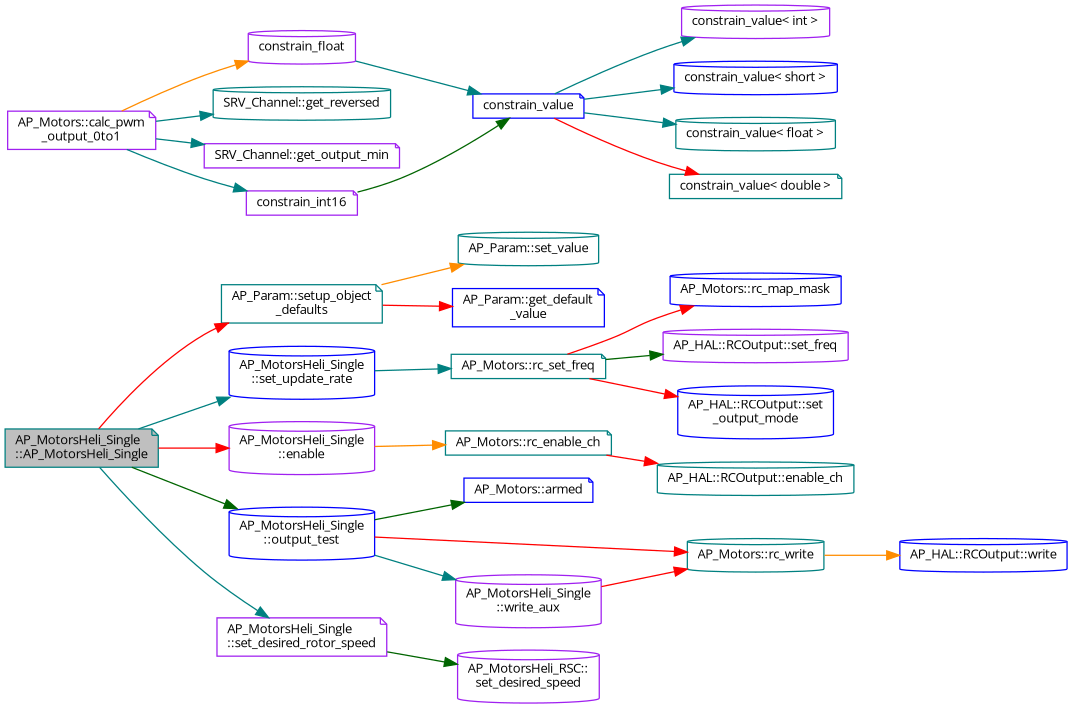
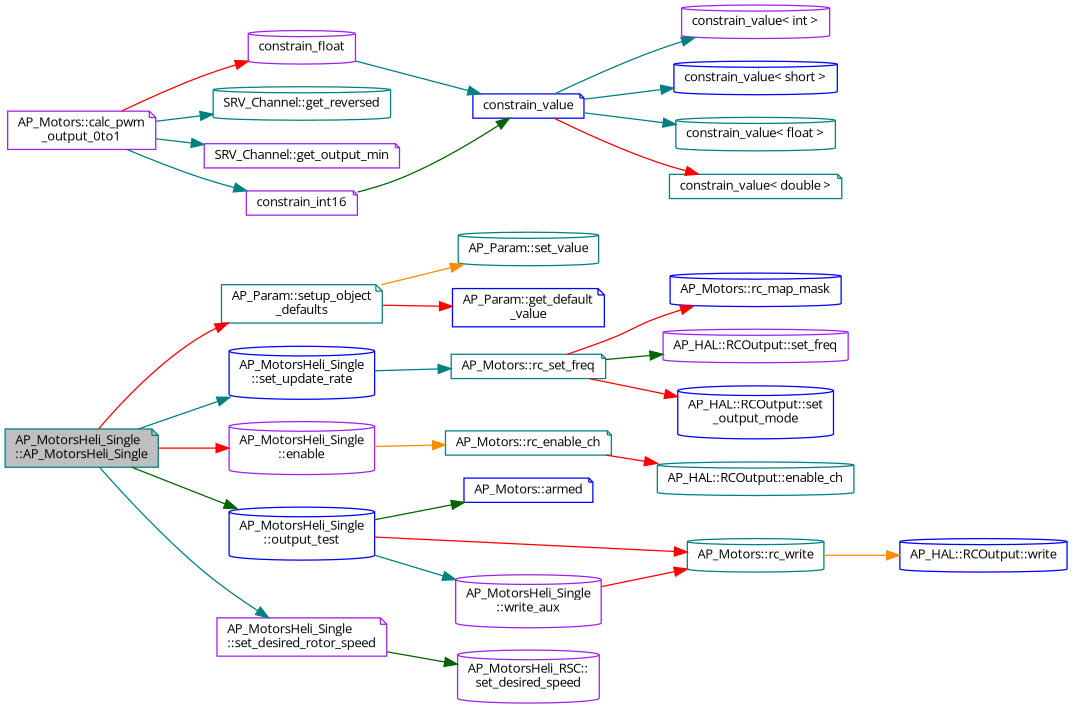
edge "AP_Motors::calc_pwm _output_0to1" -> "constrain_float": color darkorange -> red
